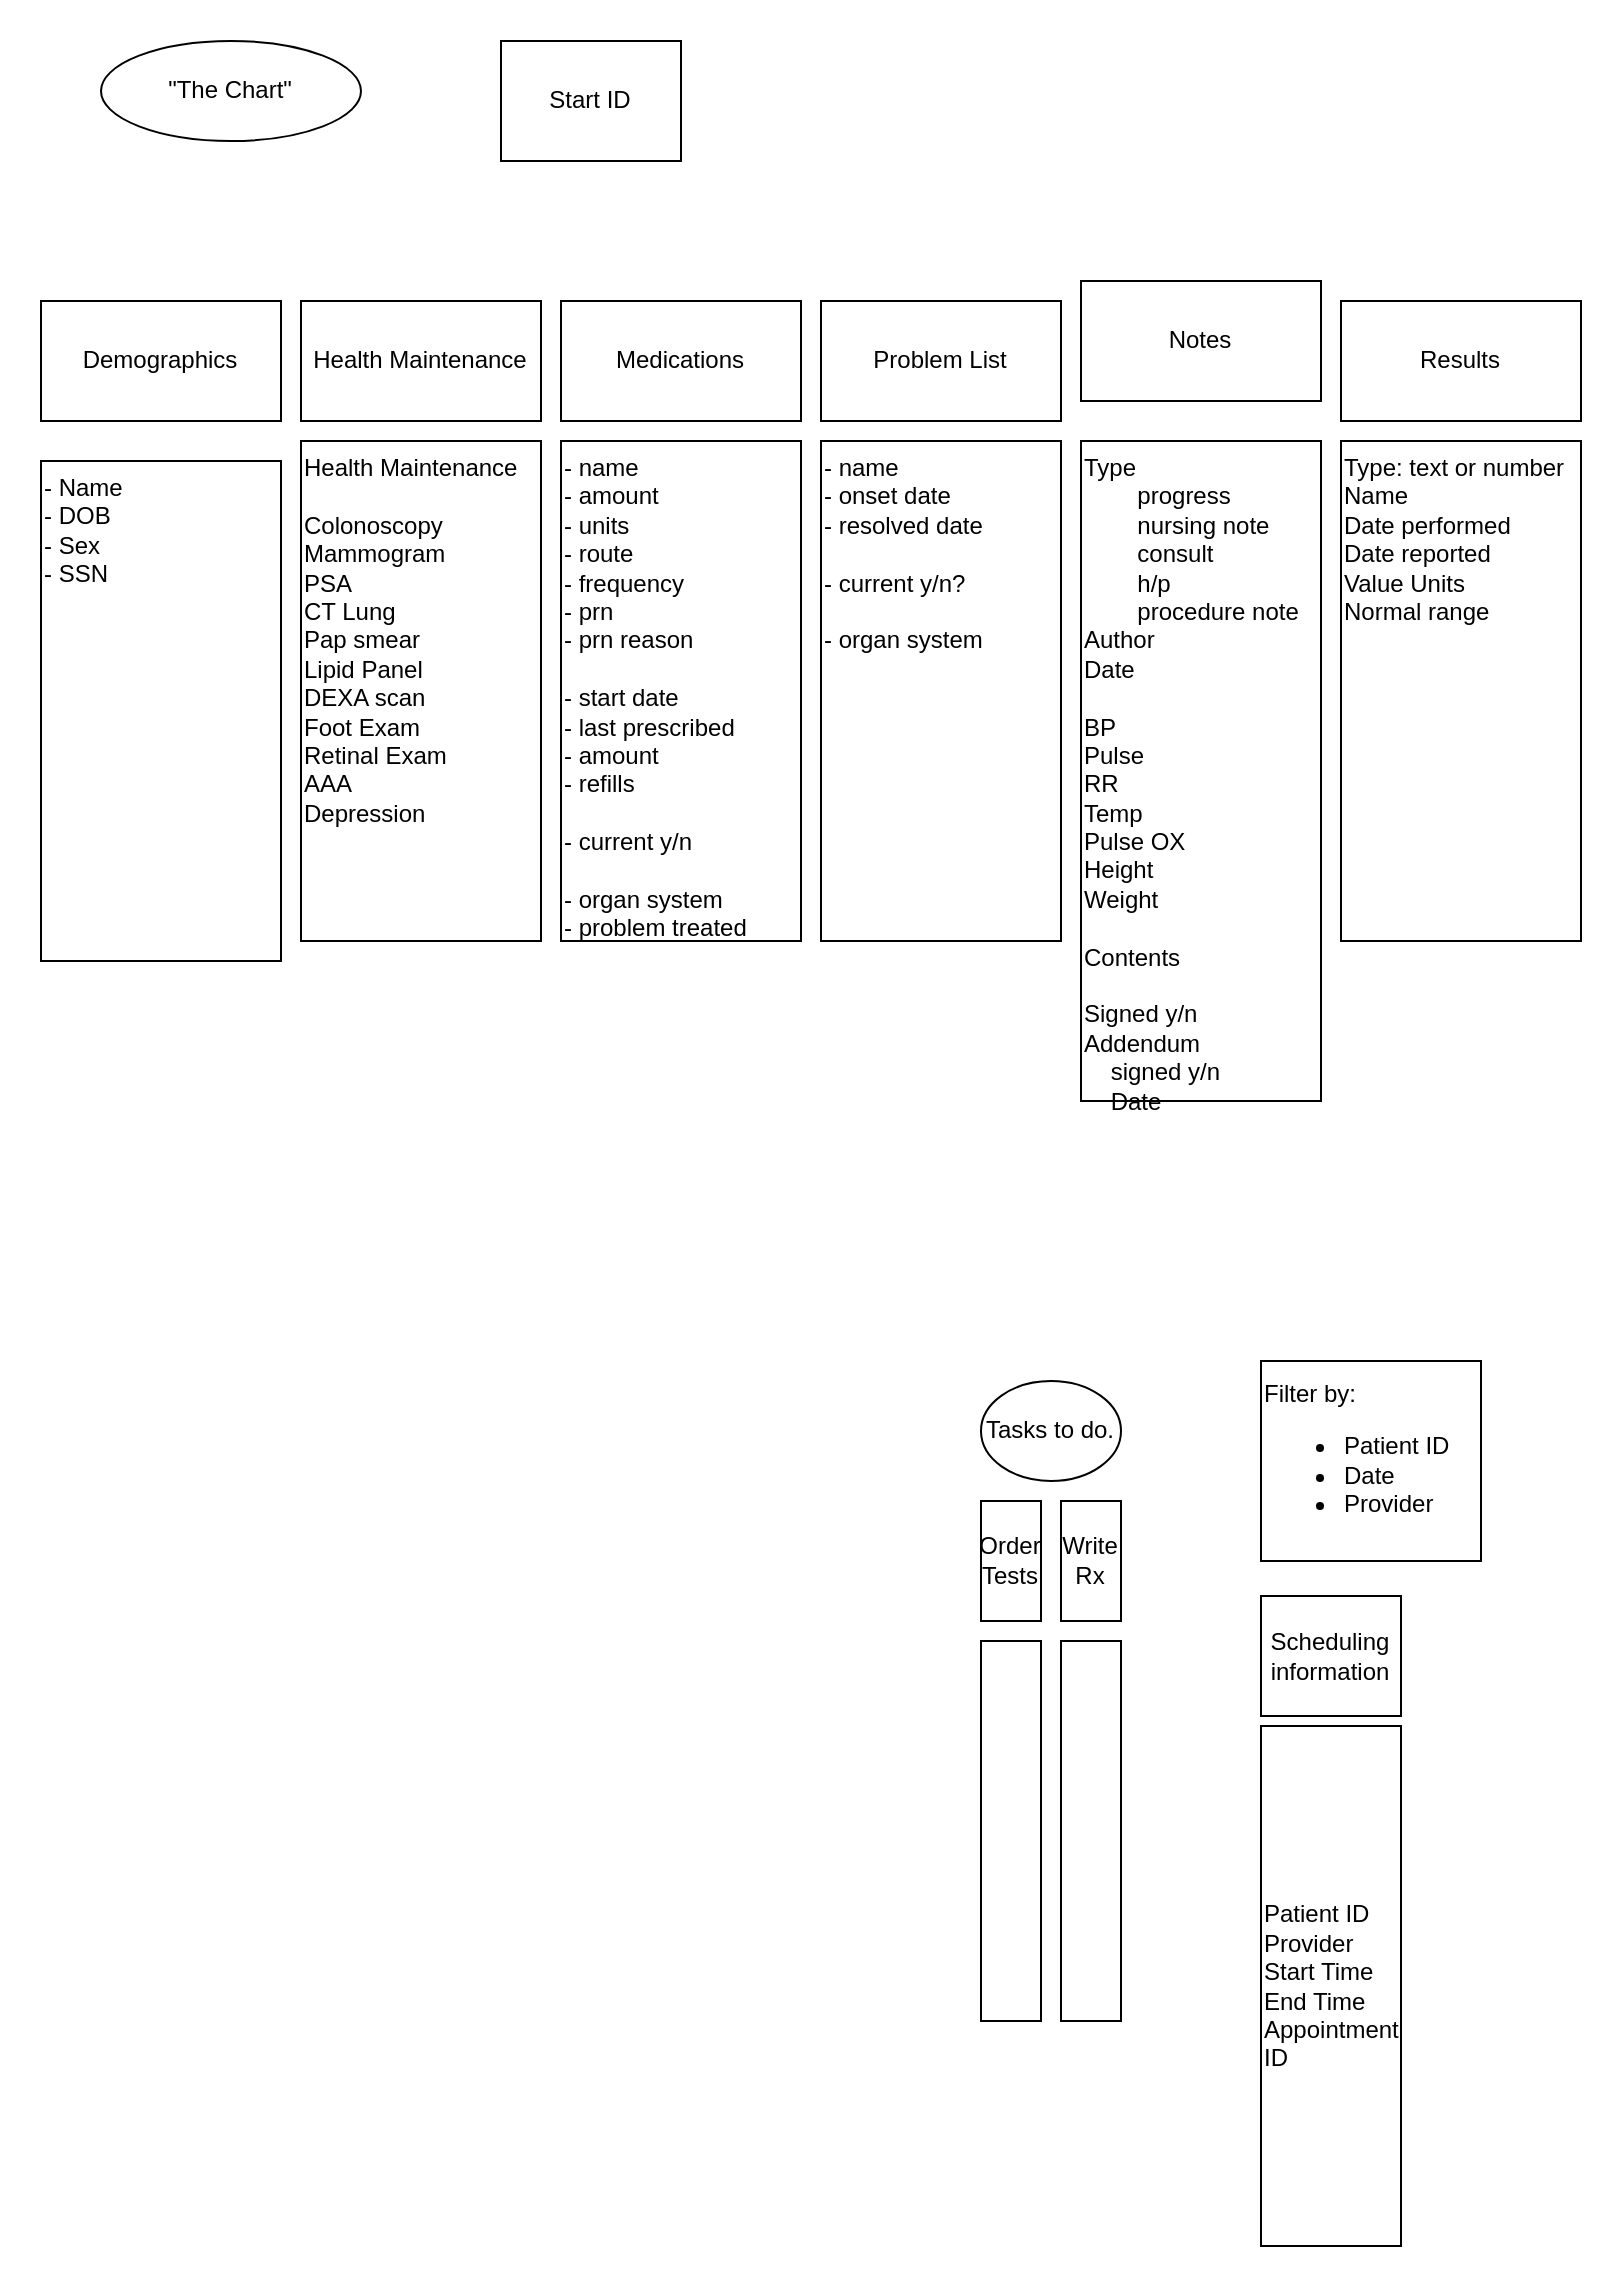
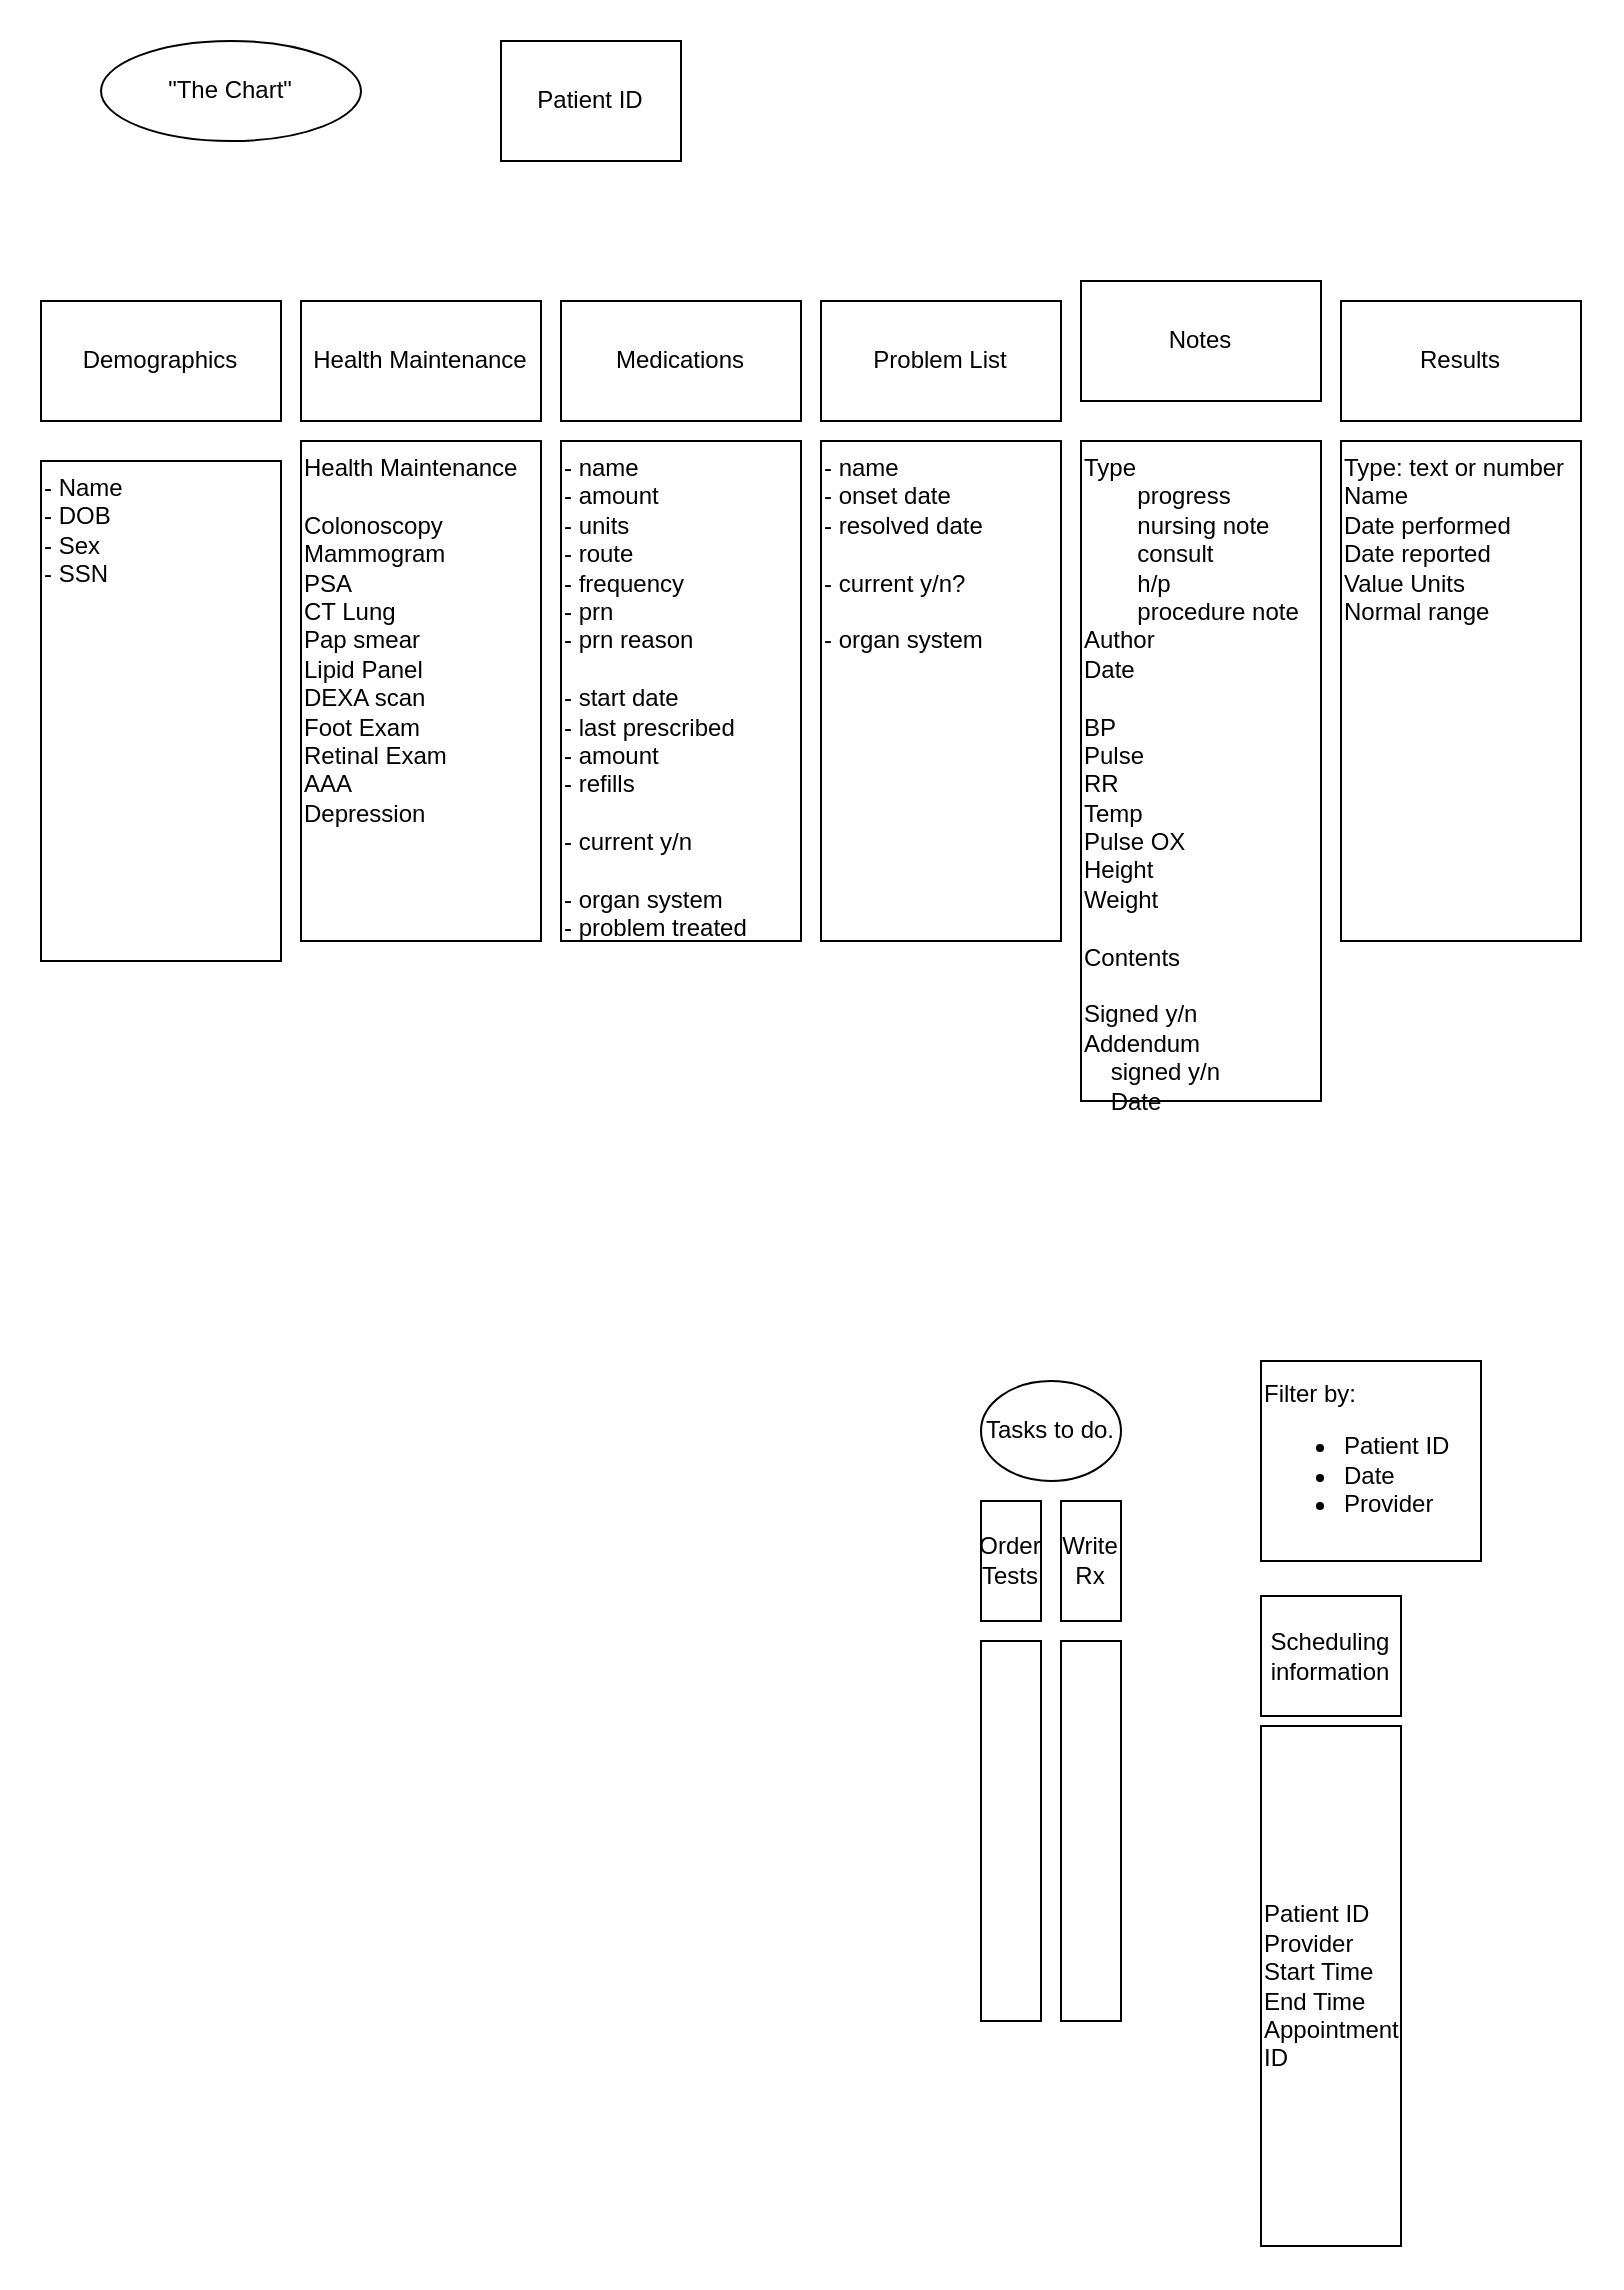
node "Start ID": label "Start ID" -> "Patient ID"
